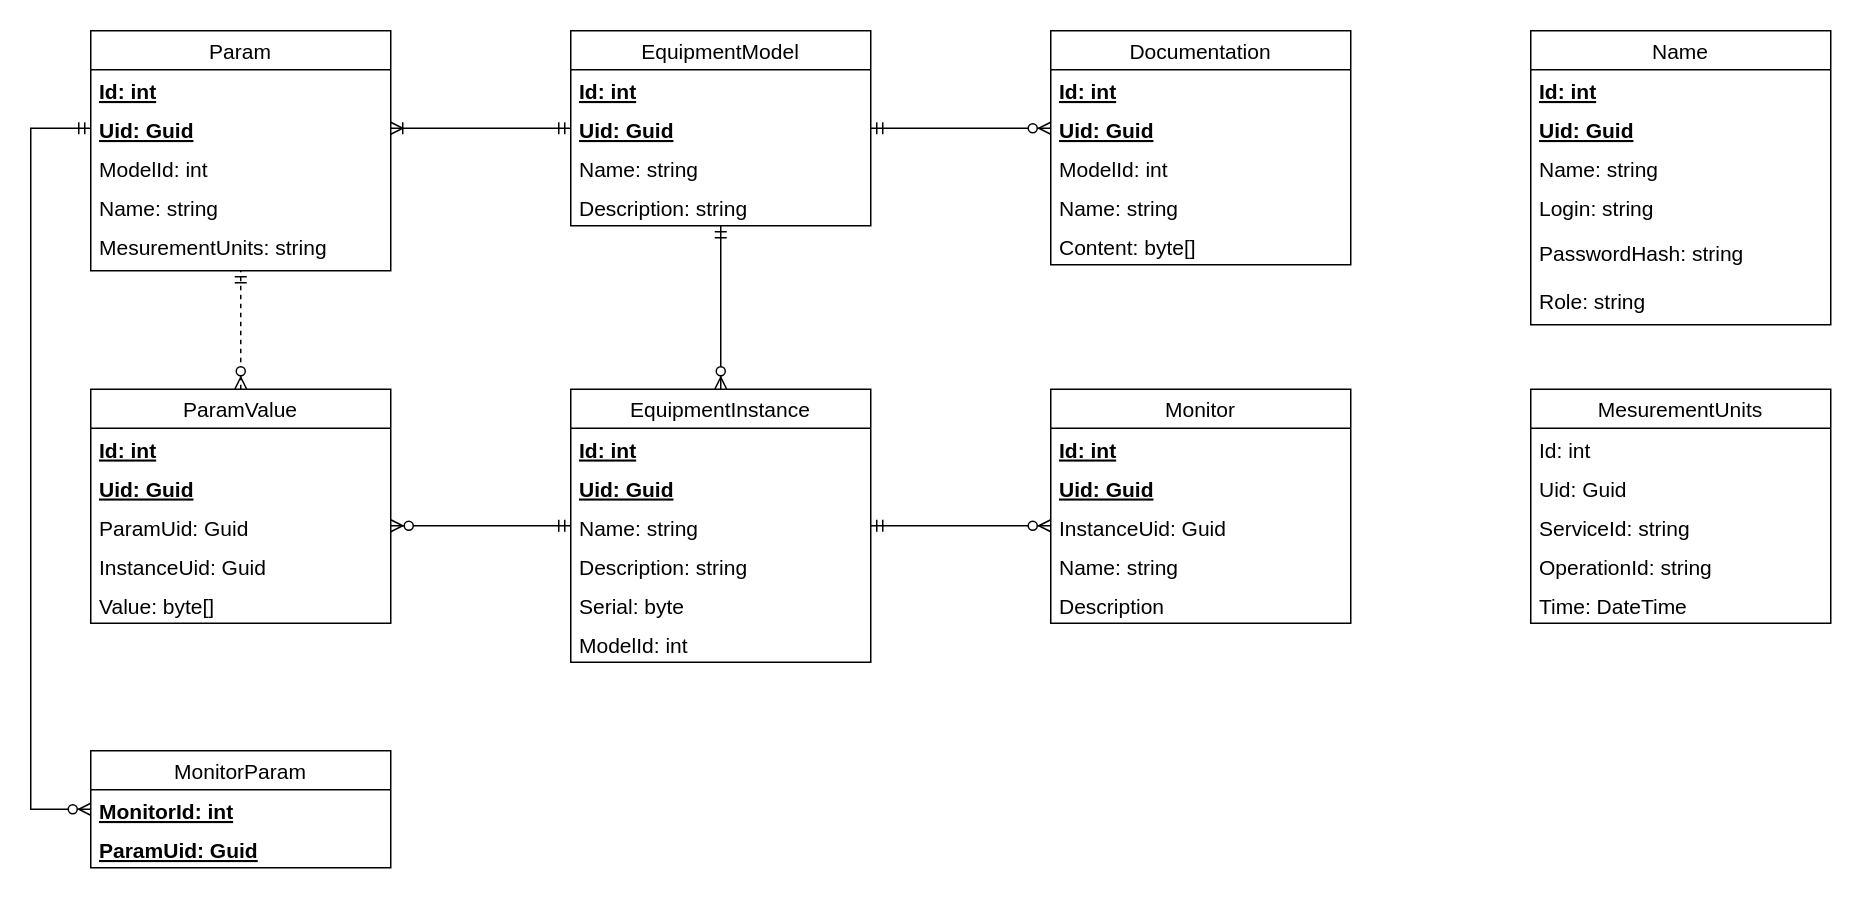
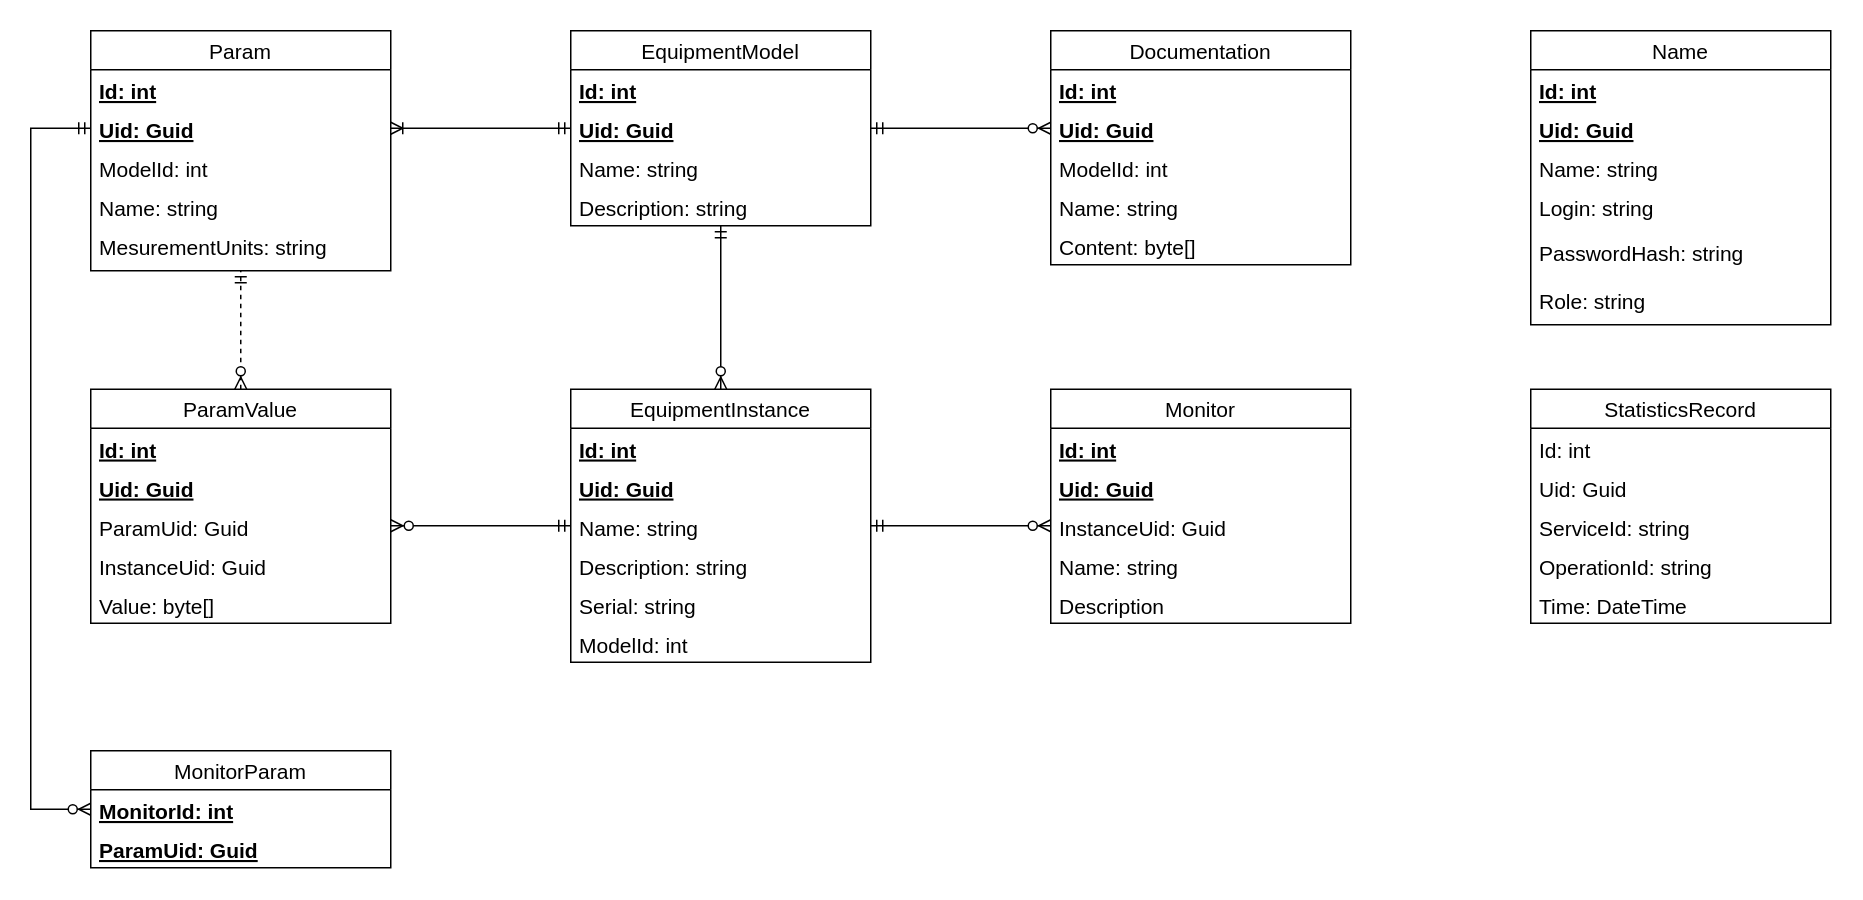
node "MesurementUnits": label "MesurementUnits" -> "StatisticsRecord"
node "Serial: byte": label "Serial: byte" -> "Serial: string"
